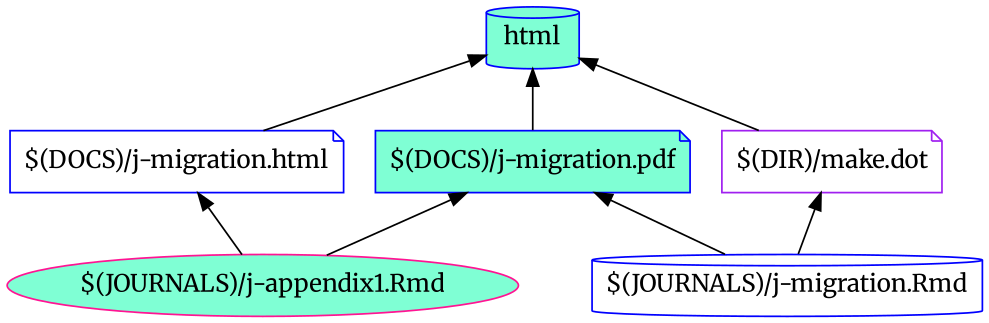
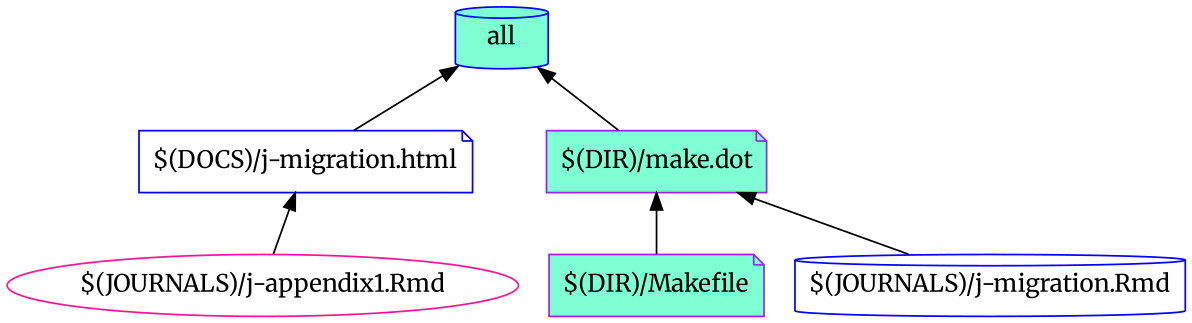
node "html": label "html" -> "all"
node "$(DOCS)/j-migration.pdf": removed
node "$(DIR)/make.dot": fillcolor white -> aquamarine
node "$(JOURNALS)/j-appendix1.Rmd": fillcolor aquamarine -> white
node "$(DIR)/Makefile": added
